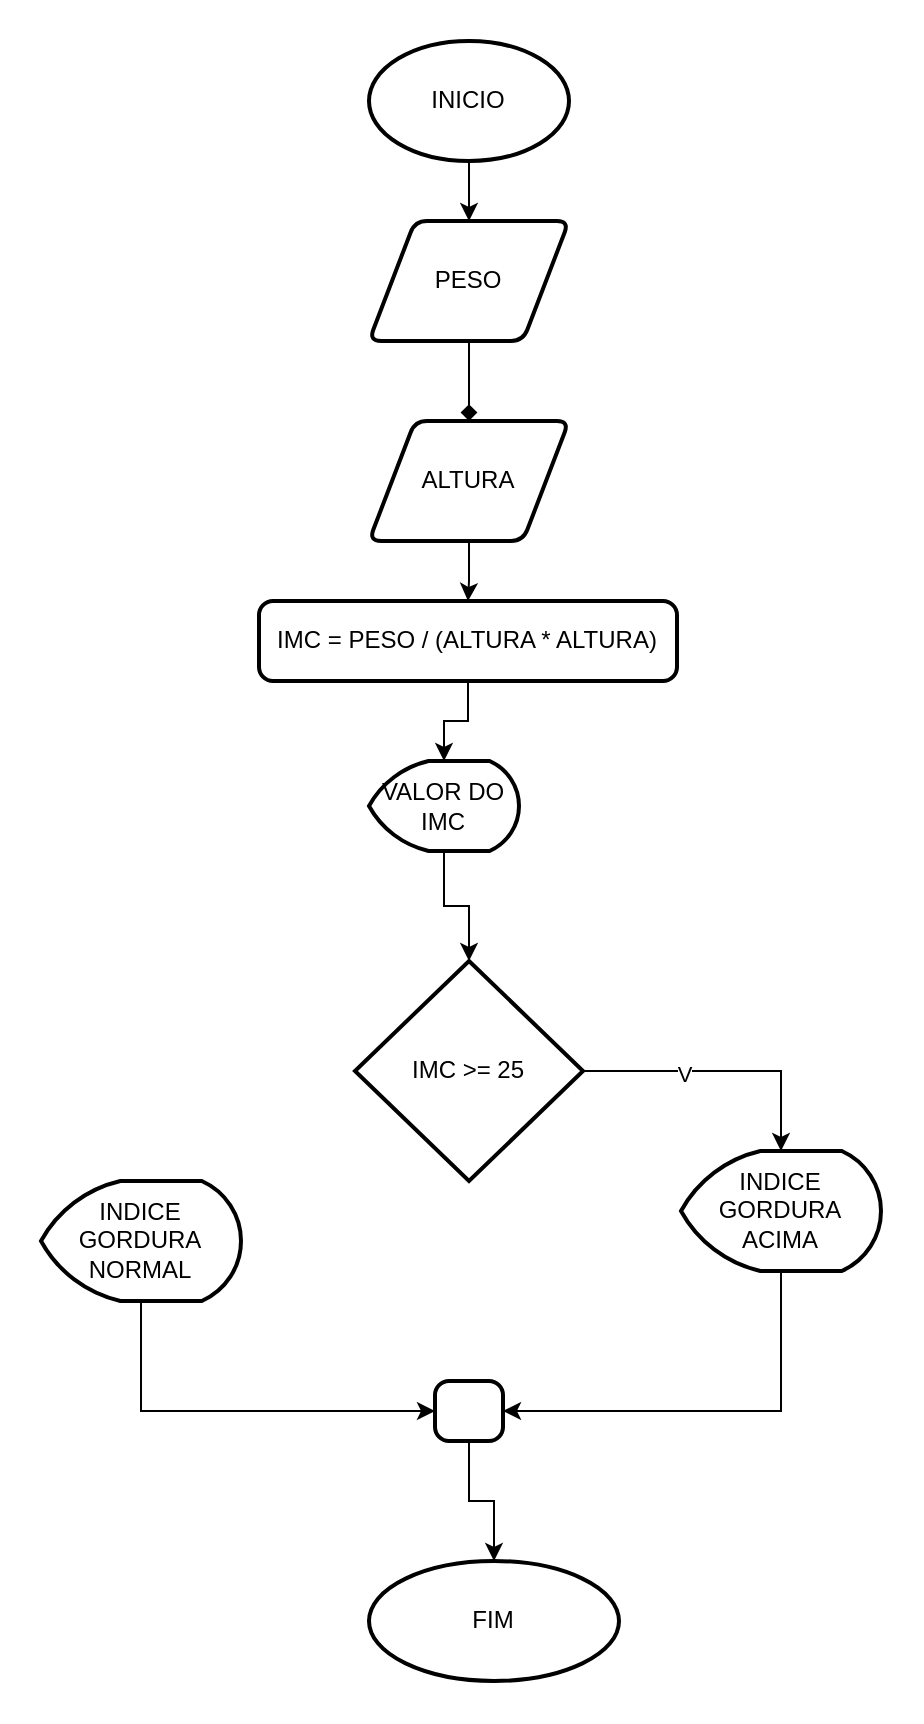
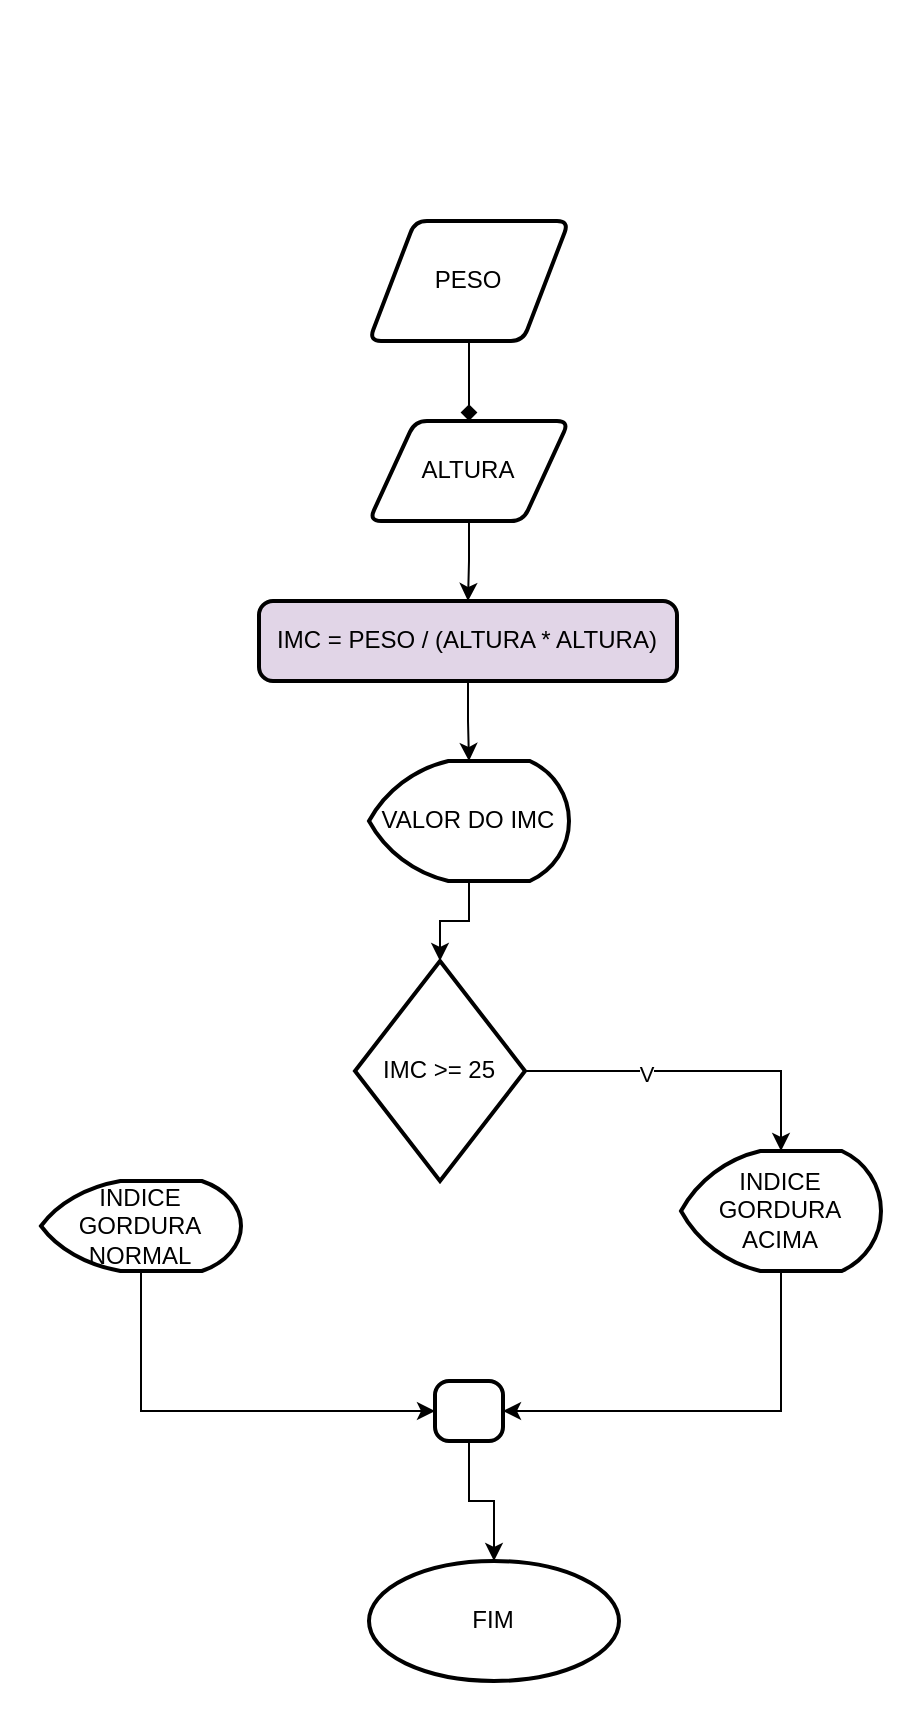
node "INICIO": removed
edge "INICIO" -> "PESO": removed
node "ALTURA": size 200x120 -> 200x100
node "IMC = PESO / (ALTURA * ALTURA)": fillcolor #ffffff -> #e1d5e7
node "VALOR DO IMC": size 150x90 -> 200x120
node "IMC >= 25": size 228x220 -> 170x220
node "INDICE GORDURA NORMAL": size 200x120 -> 200x90
